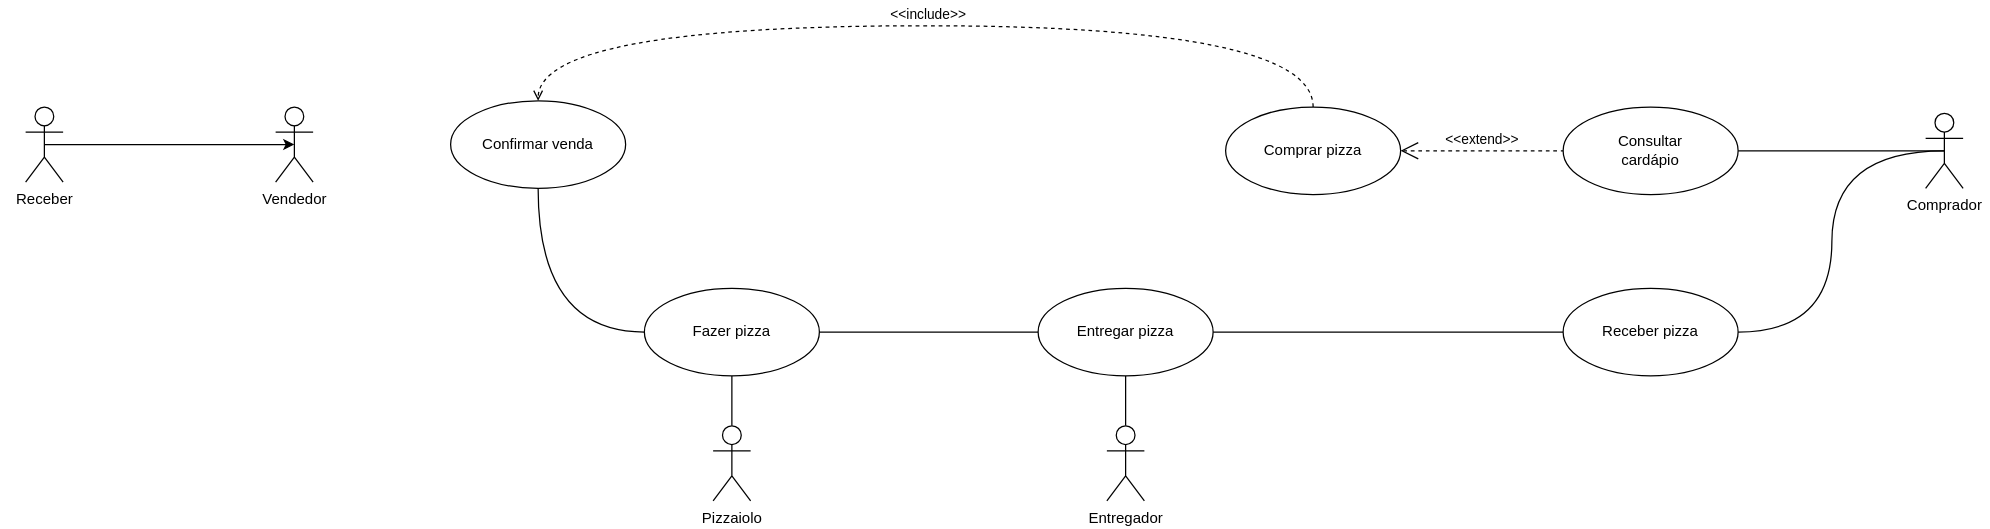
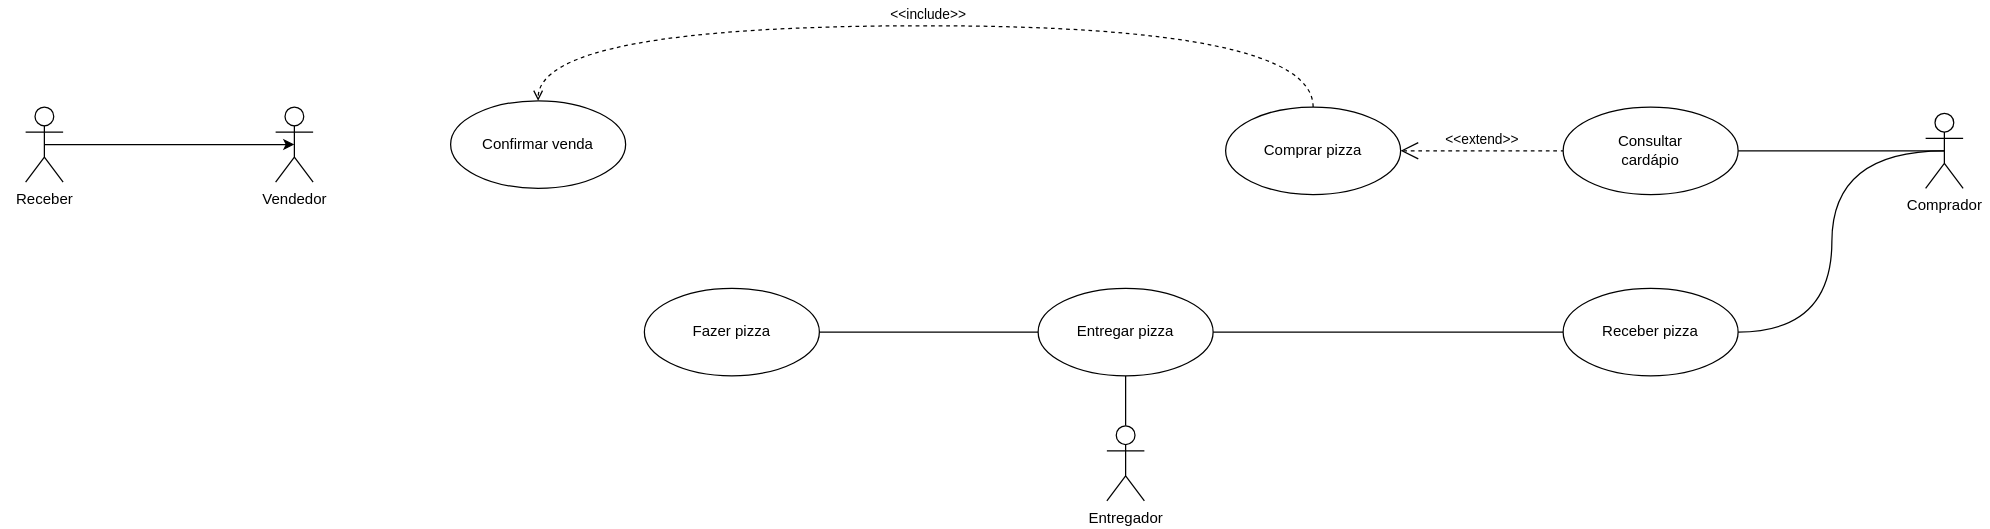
edge "Confirmar venda" -- "Fazer pizza": removed
edge "Fazer pizza" -- "Pizzaiolo": removed
node "Pizzaiolo": removed
